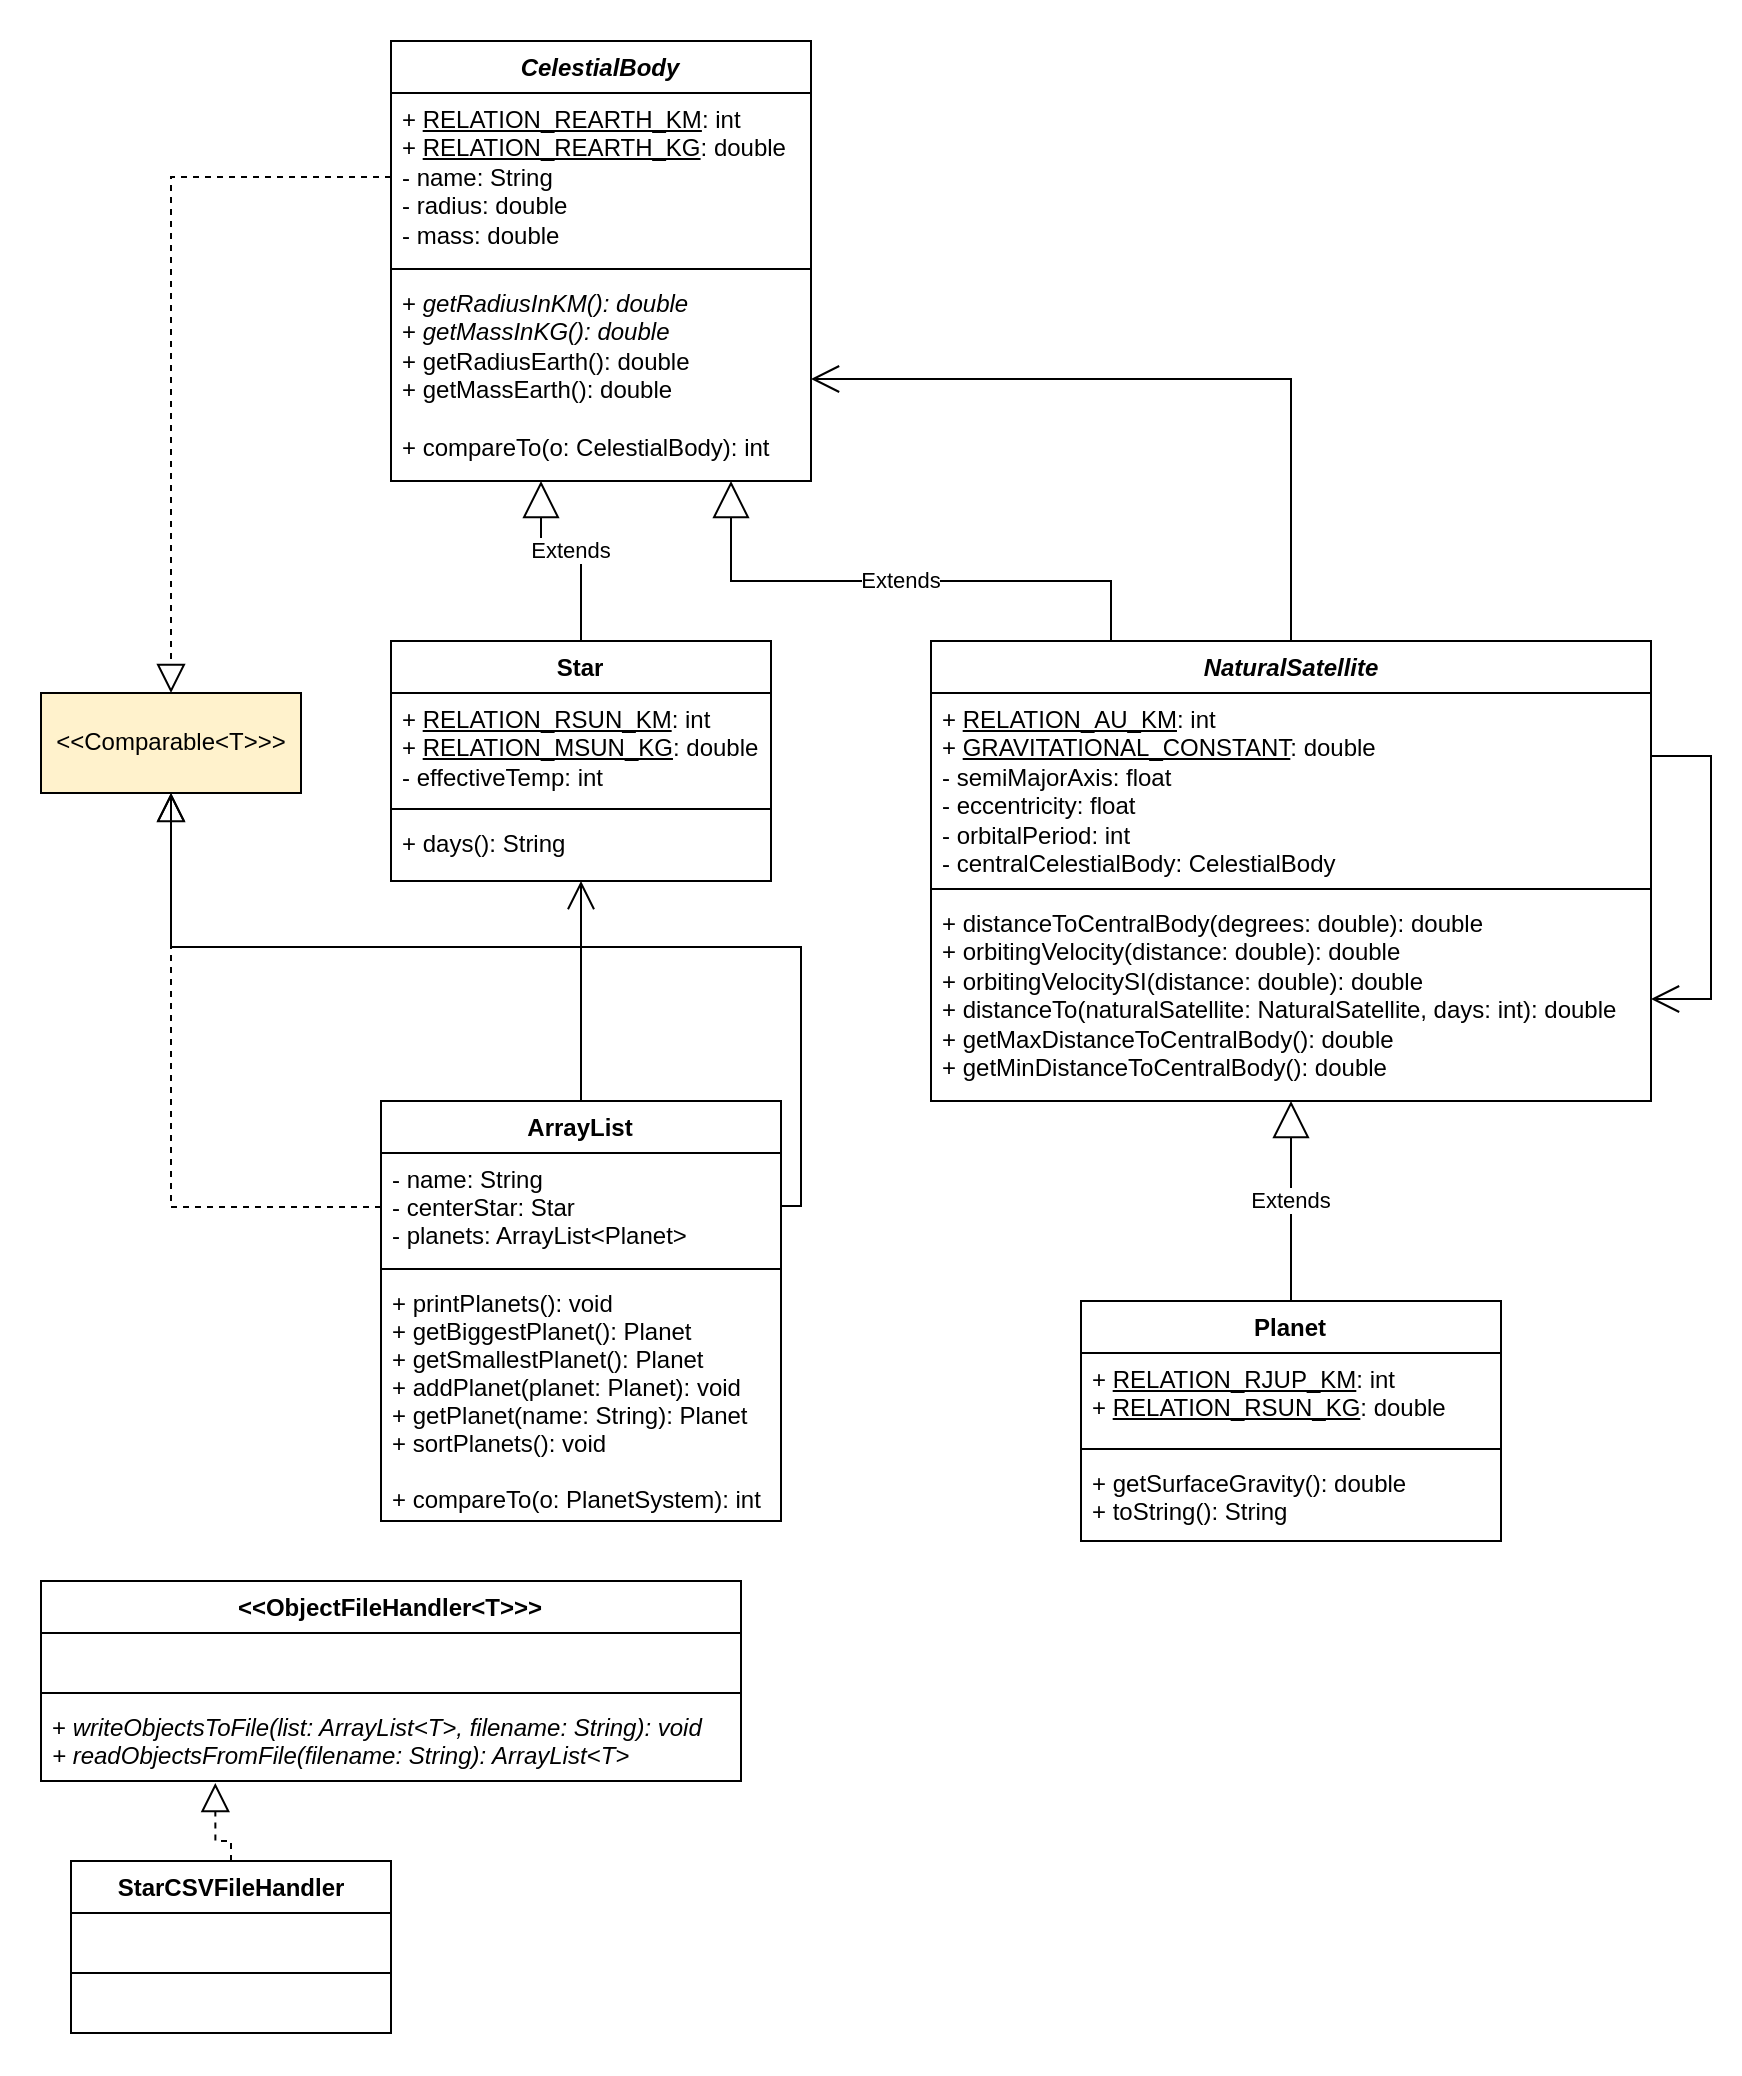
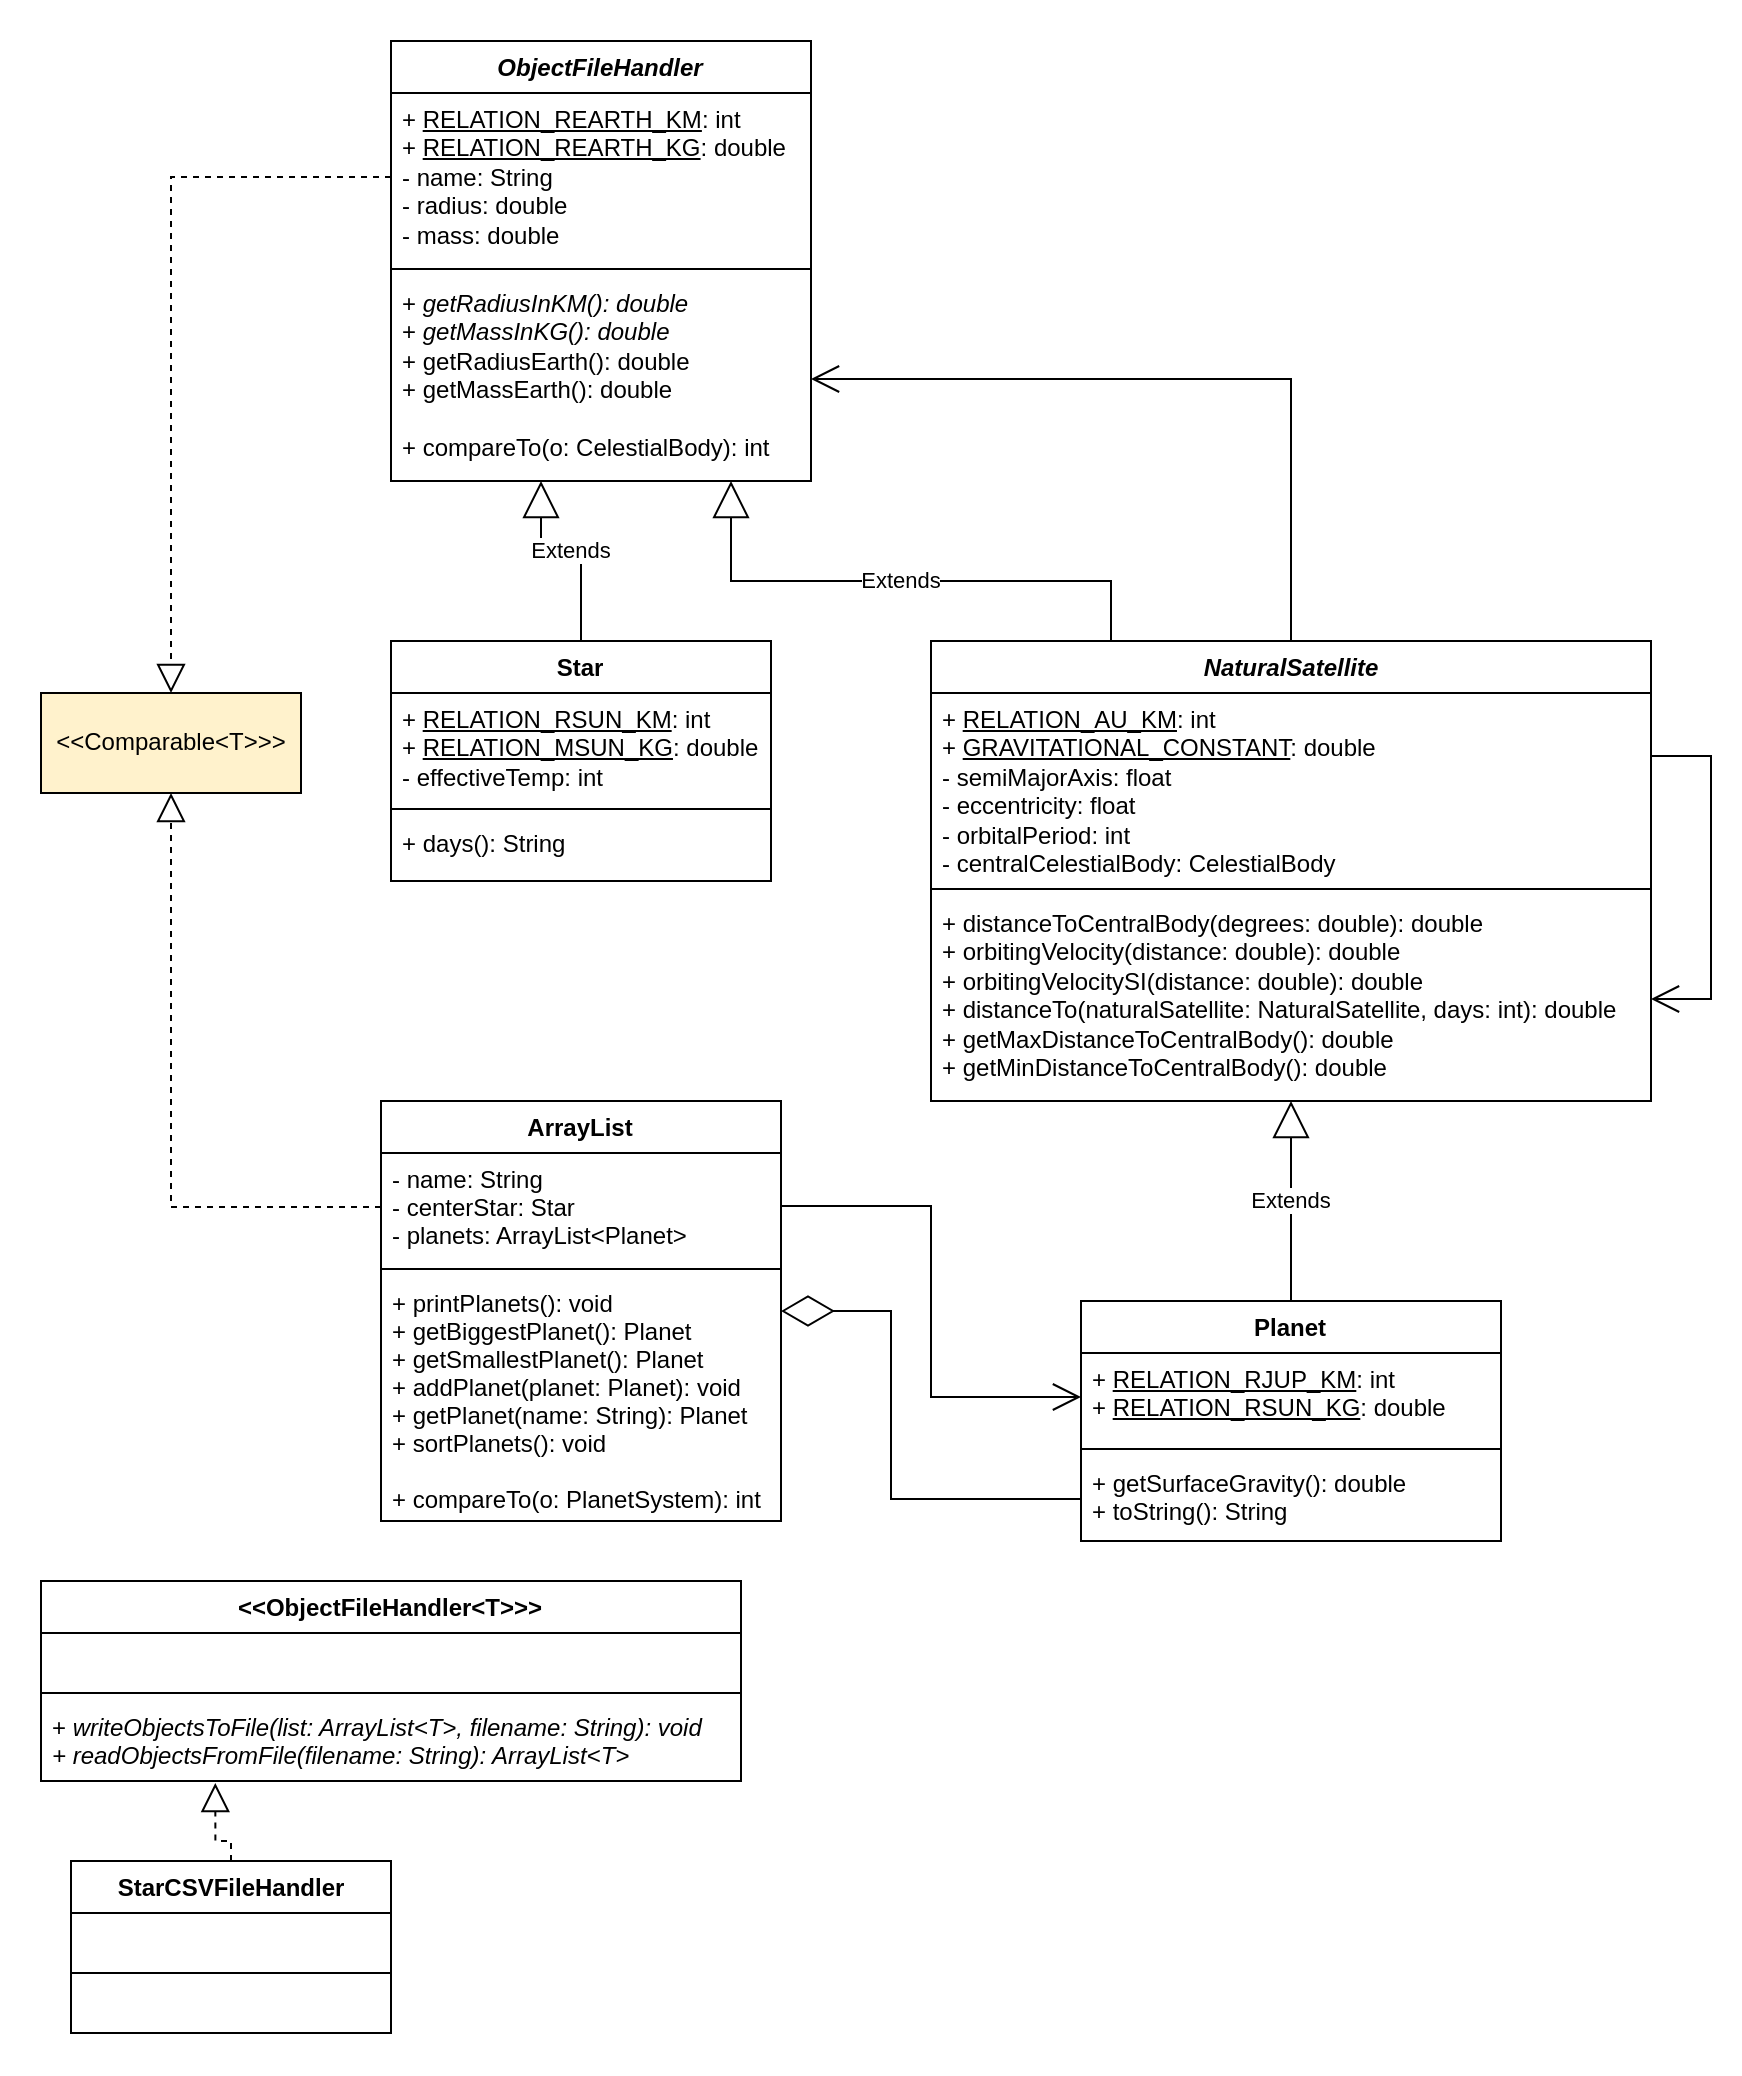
node "CelestialBody": label "CelestialBody" -> "ObjectFileHandler"
edge "ArrayList" -> "<<Comparable<T>>>": now "ArrayList" -> "+ RELATION_RJUP_KM: int + RELATION_RSUN_KG: double"
edge "ArrayList" -> "+ days(): String": removed
edge "+ getSurfaceGravity(): double + toString(): String" -> "ArrayList": added
